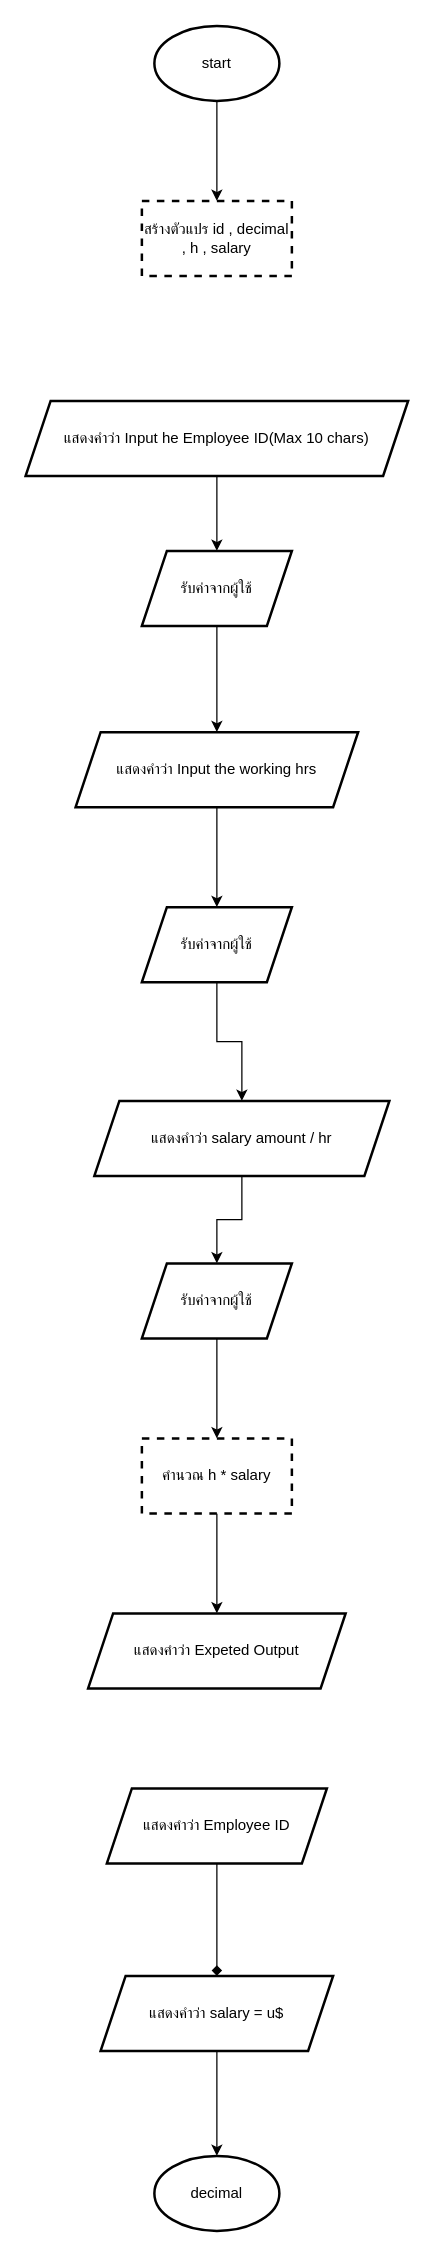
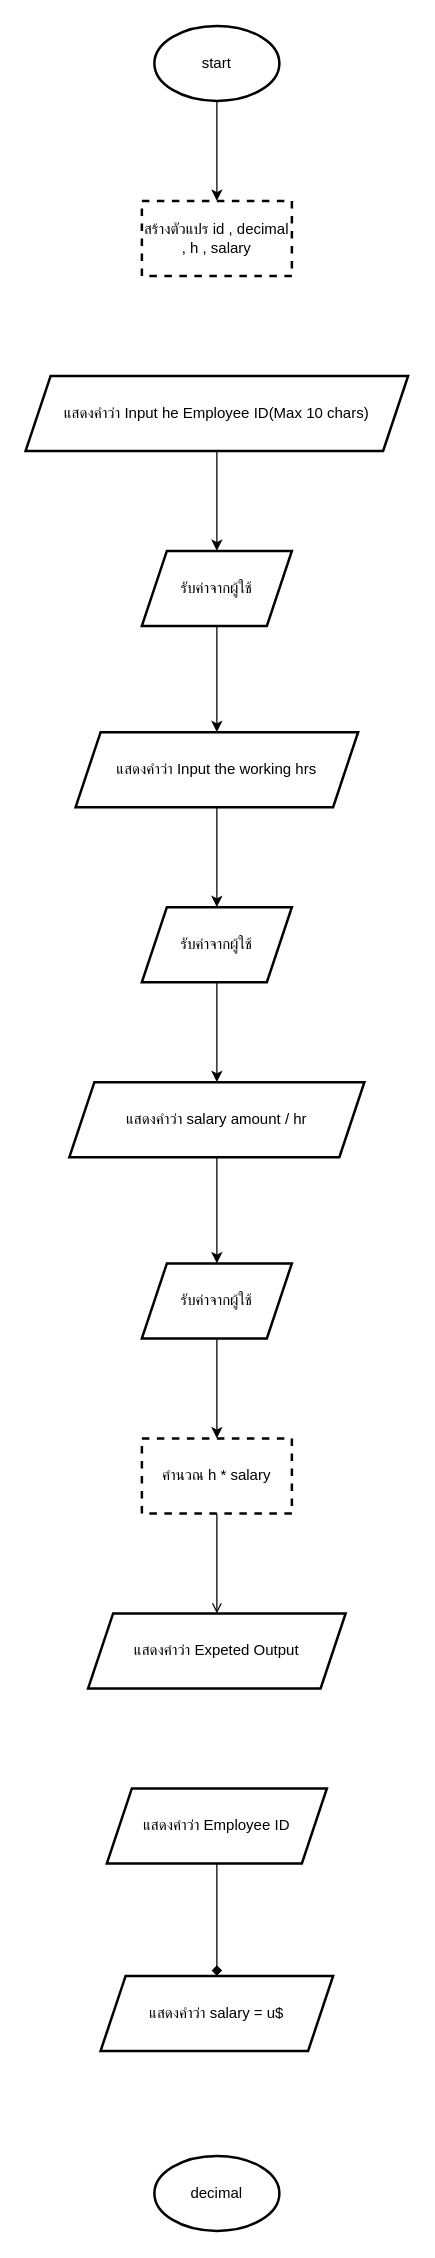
node "แสดงคำว่า Input he Employee ID(Max 10 chars)": moved (217, 438) -> (217, 413)
node "แสดงคำว่า salary amount / hr": moved (242, 1138) -> (217, 1119)
edge "คำนวณ h * salary" -> "แสดงคำว่า Expeted Output": arrowhead classic -> open
edge "แสดงคำว่า salary = u$" -> "decimal": removed
